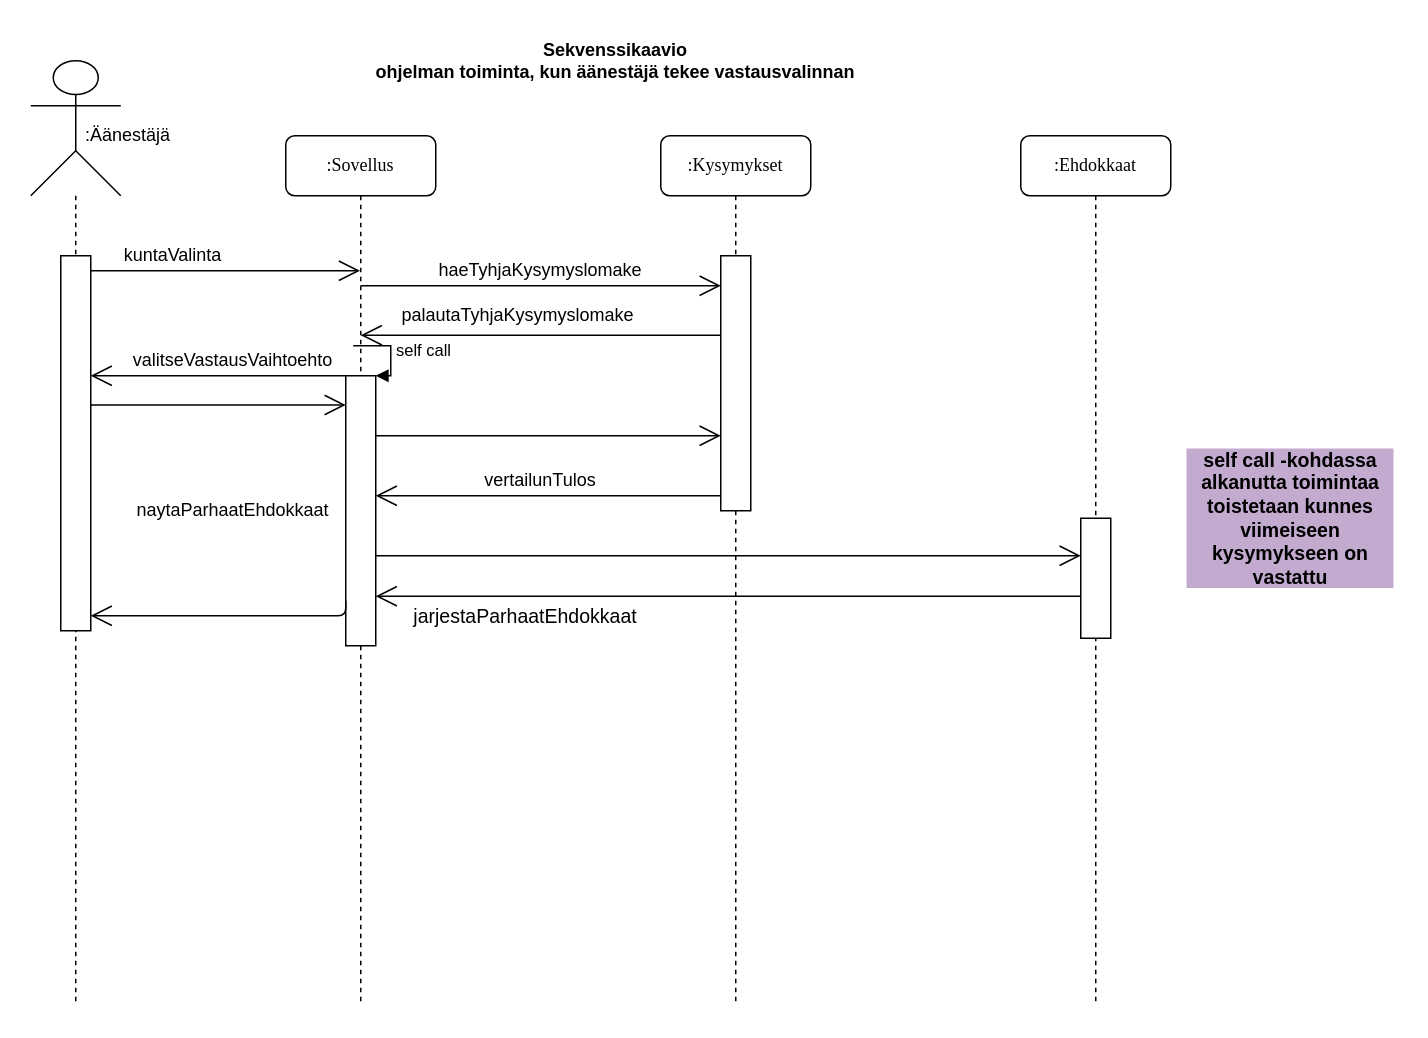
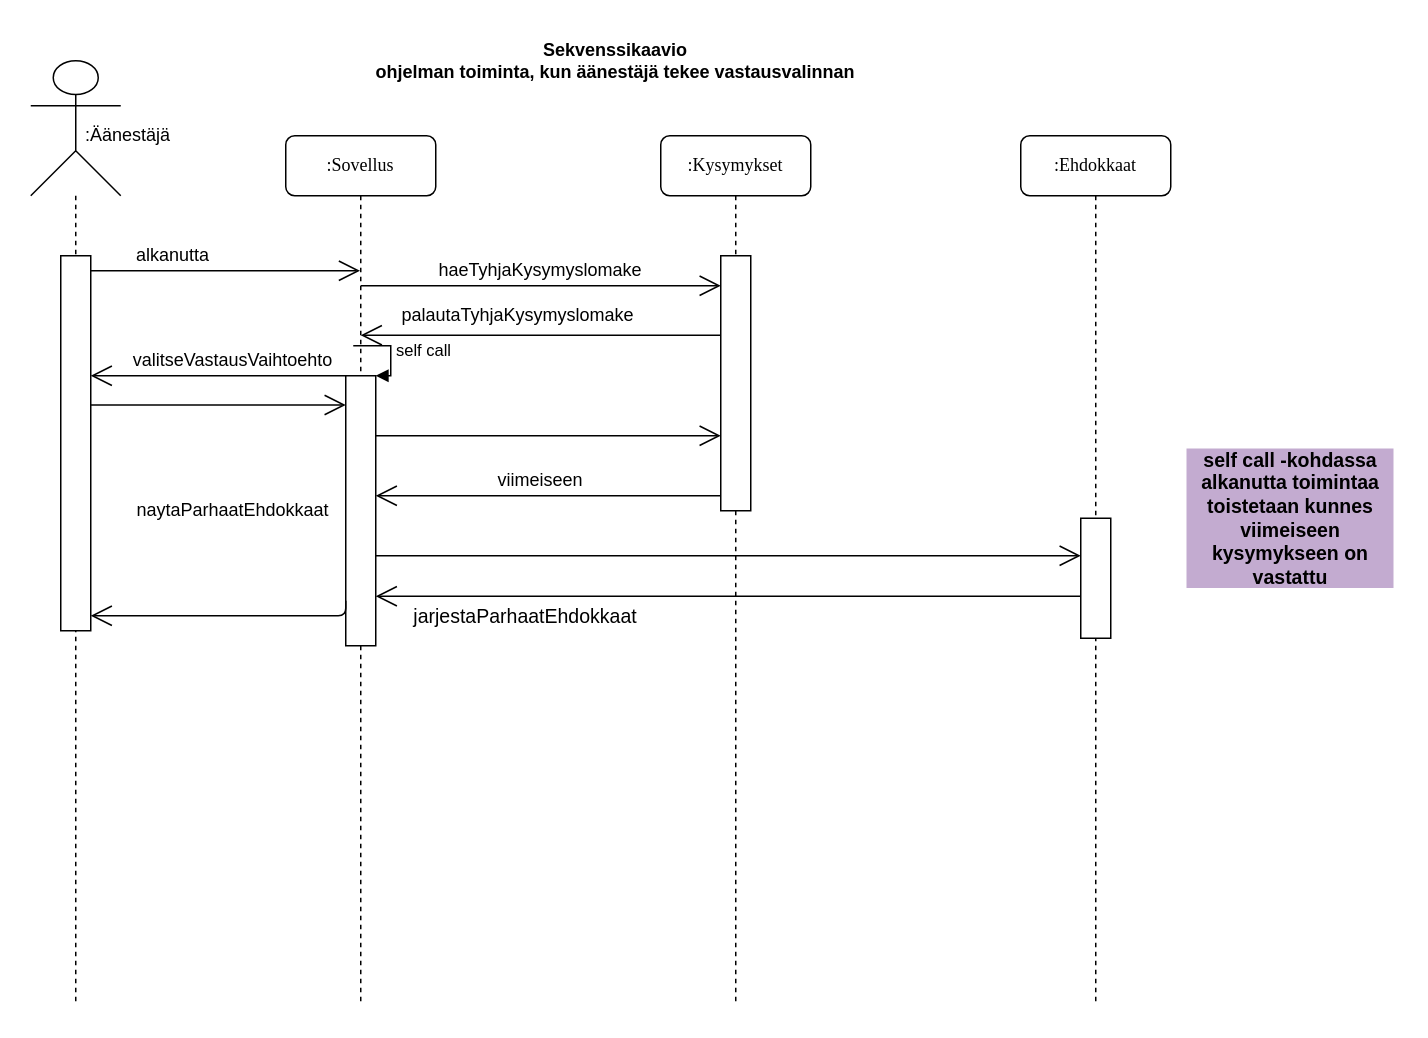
node "kuntaValinta": label "kuntaValinta" -> "alkanutta"
node "vertailunTulos": label "vertailunTulos" -> "viimeiseen"
